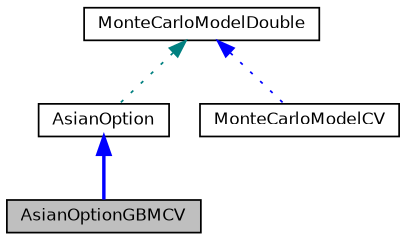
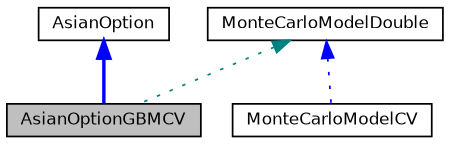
edge "AsianOption" -> "MonteCarloModelDouble": now "AsianOptionGBMCV" -> "MonteCarloModelDouble"
